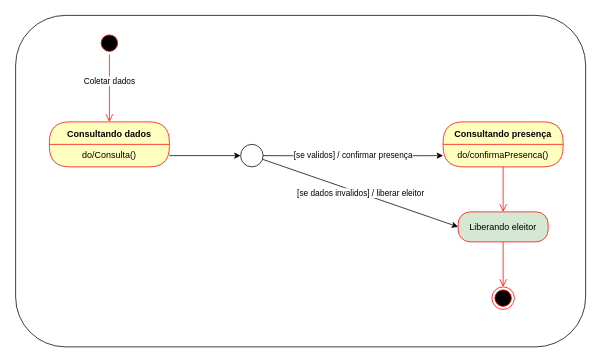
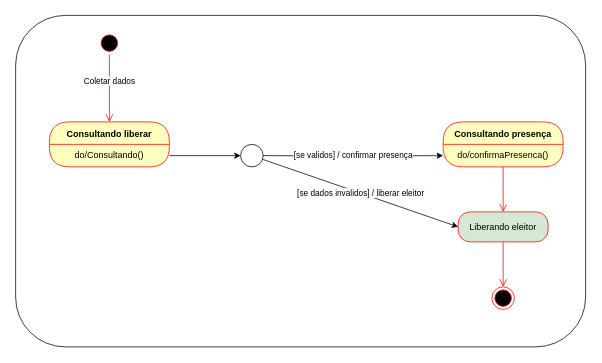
node "Consultando dados": label "Consultando dados" -> "Consultando liberar"
node "do/Consulta()": label "do/Consulta()" -> "do/Consultando()"
